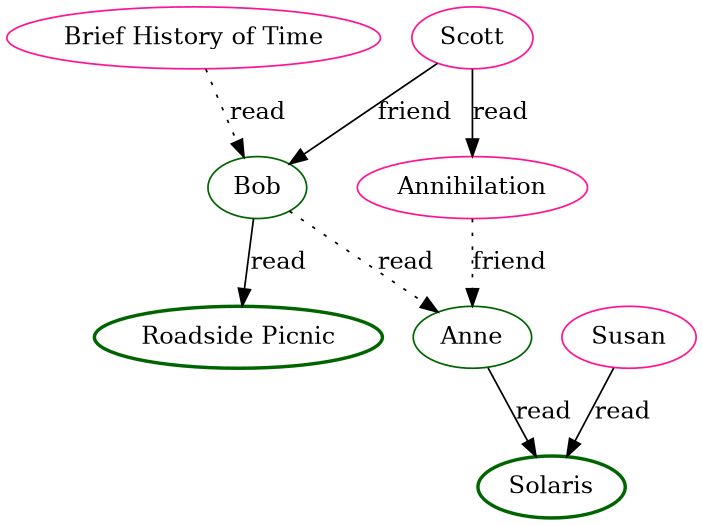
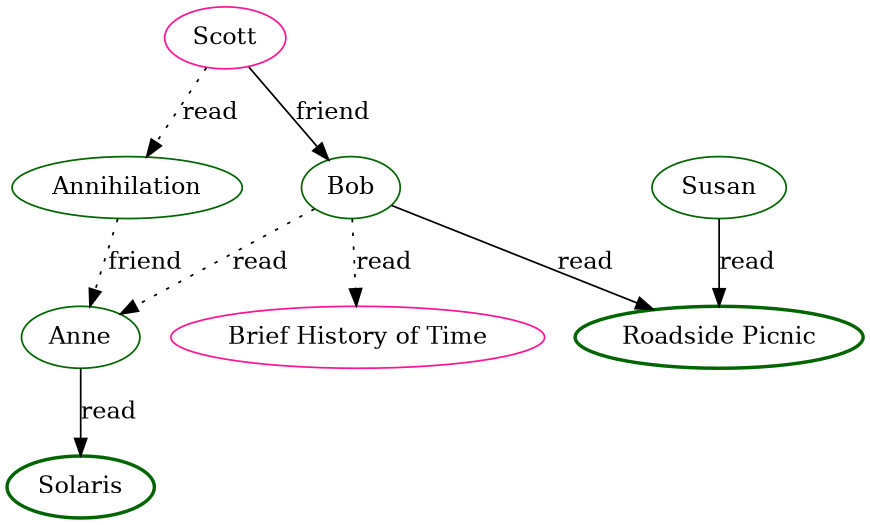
edge "Scott" -> "Annihilation": style solid -> dotted
edge "Brief History of Time" -> "Bob": reversed
node "Annihilation": color deeppink -> darkgreen
node "Susan": color deeppink -> darkgreen
edge "Susan" -> "Solaris": now "Susan" -> "Roadside Picnic"
